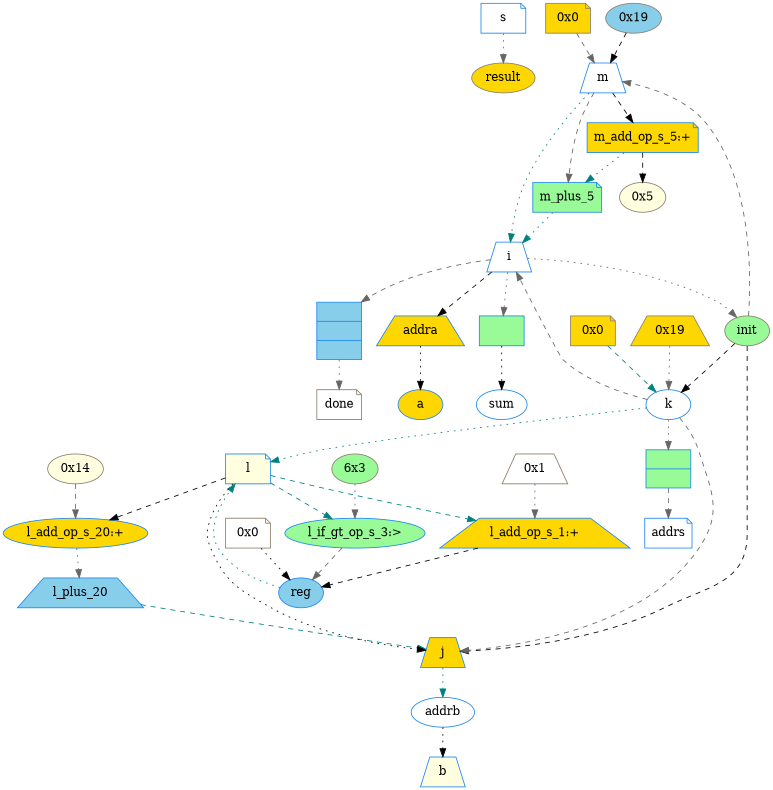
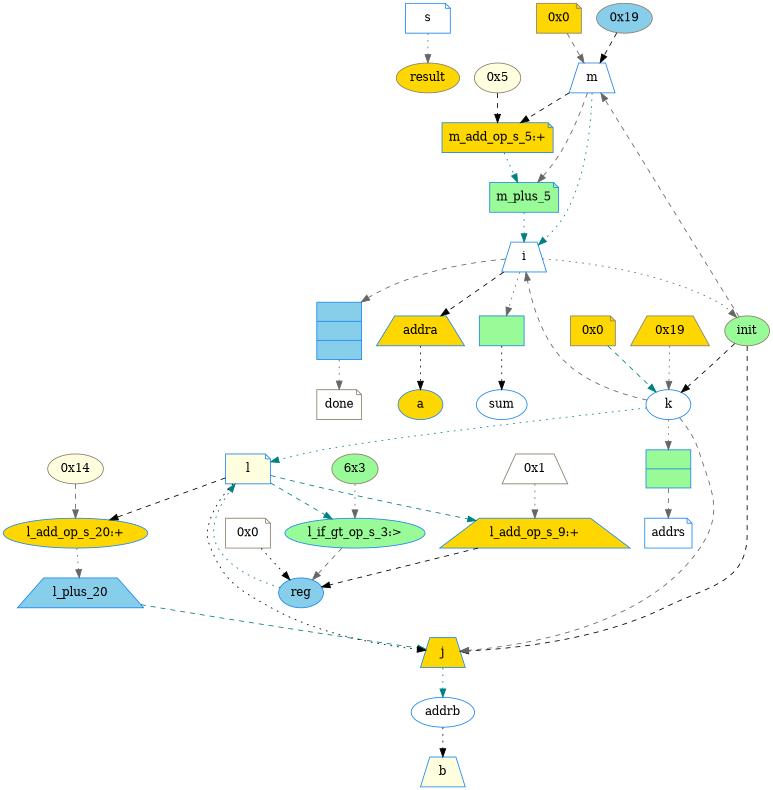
edge "m_add_op_s_5:+" -> "0x5": reversed
node "l_add_op_s_1:+": label "l_add_op_s_1:+" -> "l_add_op_s_9:+"
